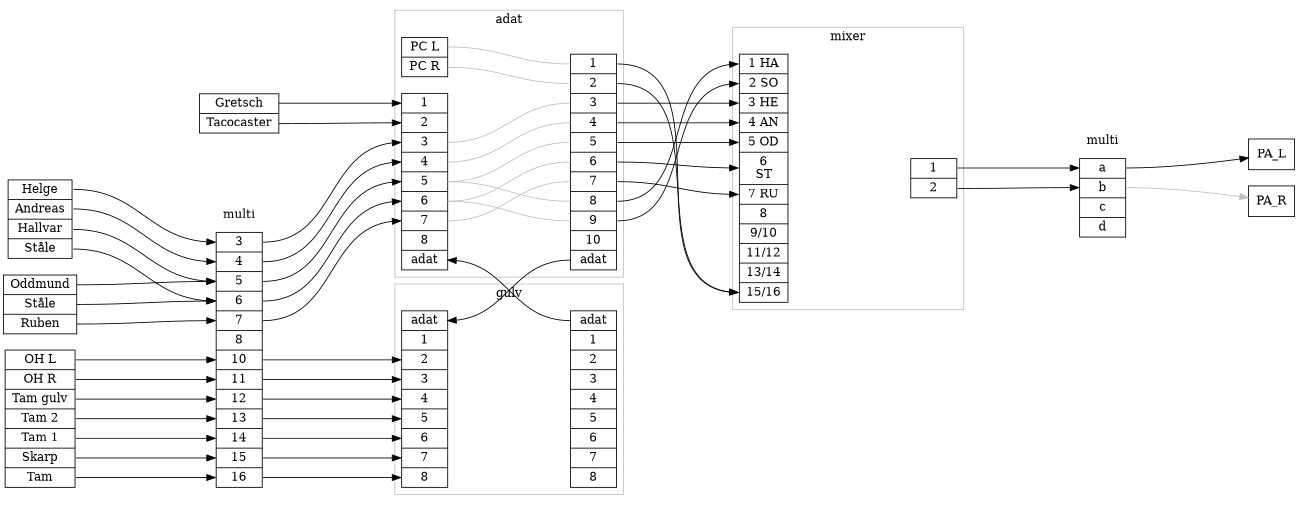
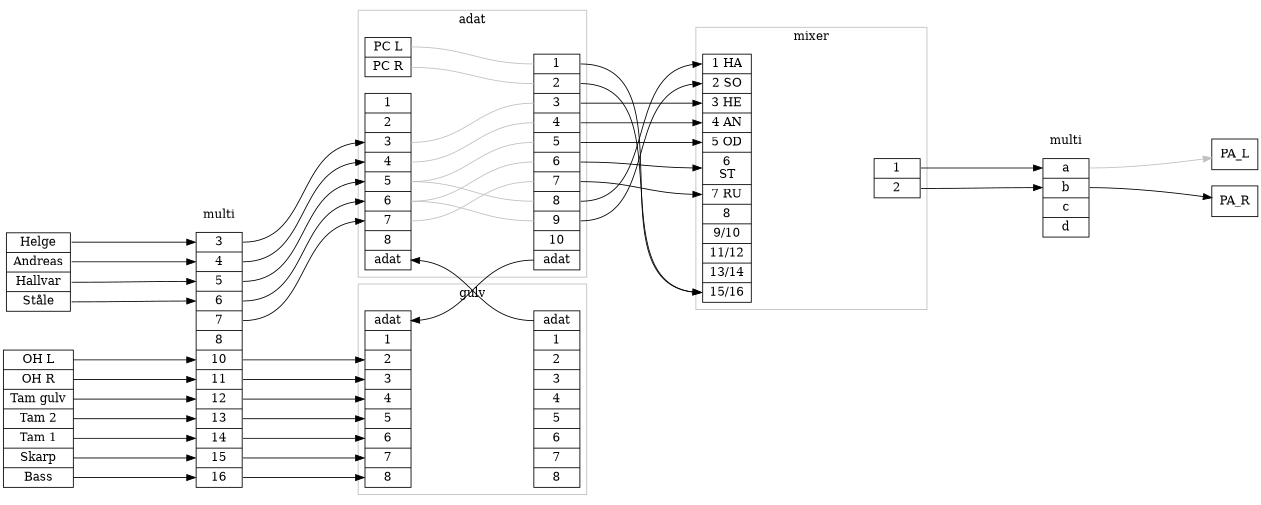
node "Gretsch": removed
edge "a" -> "PA_L": color black -> grey
edge "a" -> "PA_R": color grey -> black
node "Oddmund": removed
node "OH L": text "Tam" -> "Bass"
